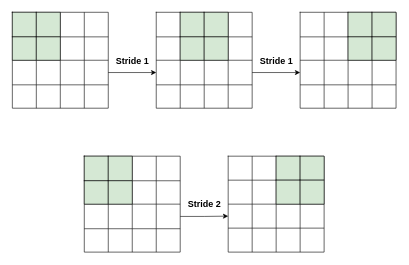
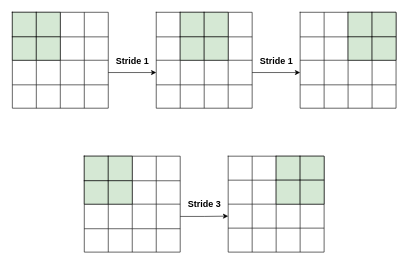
node "Stride 2": label "Stride 2" -> "Stride 3"
